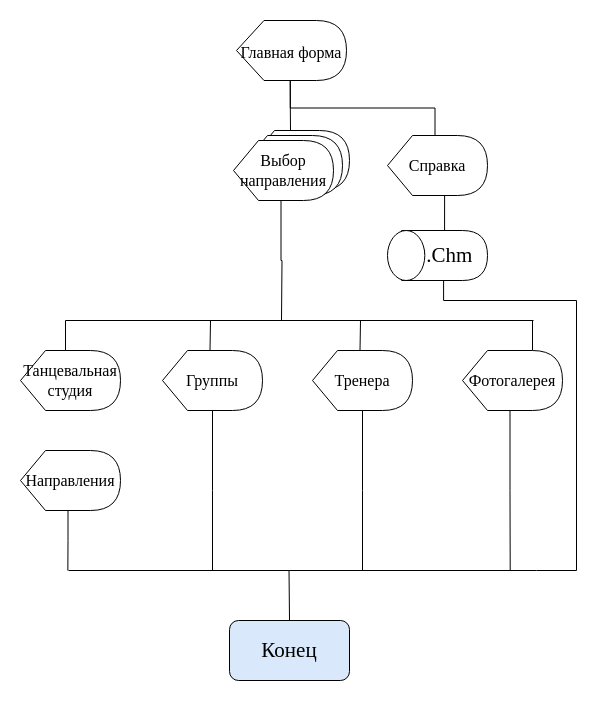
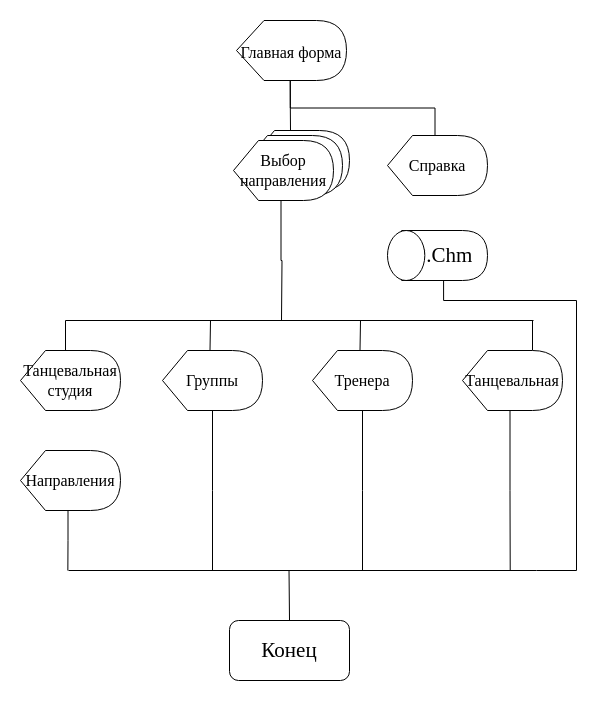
edge "Справка" -- "*.Chm": removed
node "Фотогалерея": label "Фотогалерея" -> "Танцевальная"
node "Конец": fillcolor #dae8fc -> #ffffff
